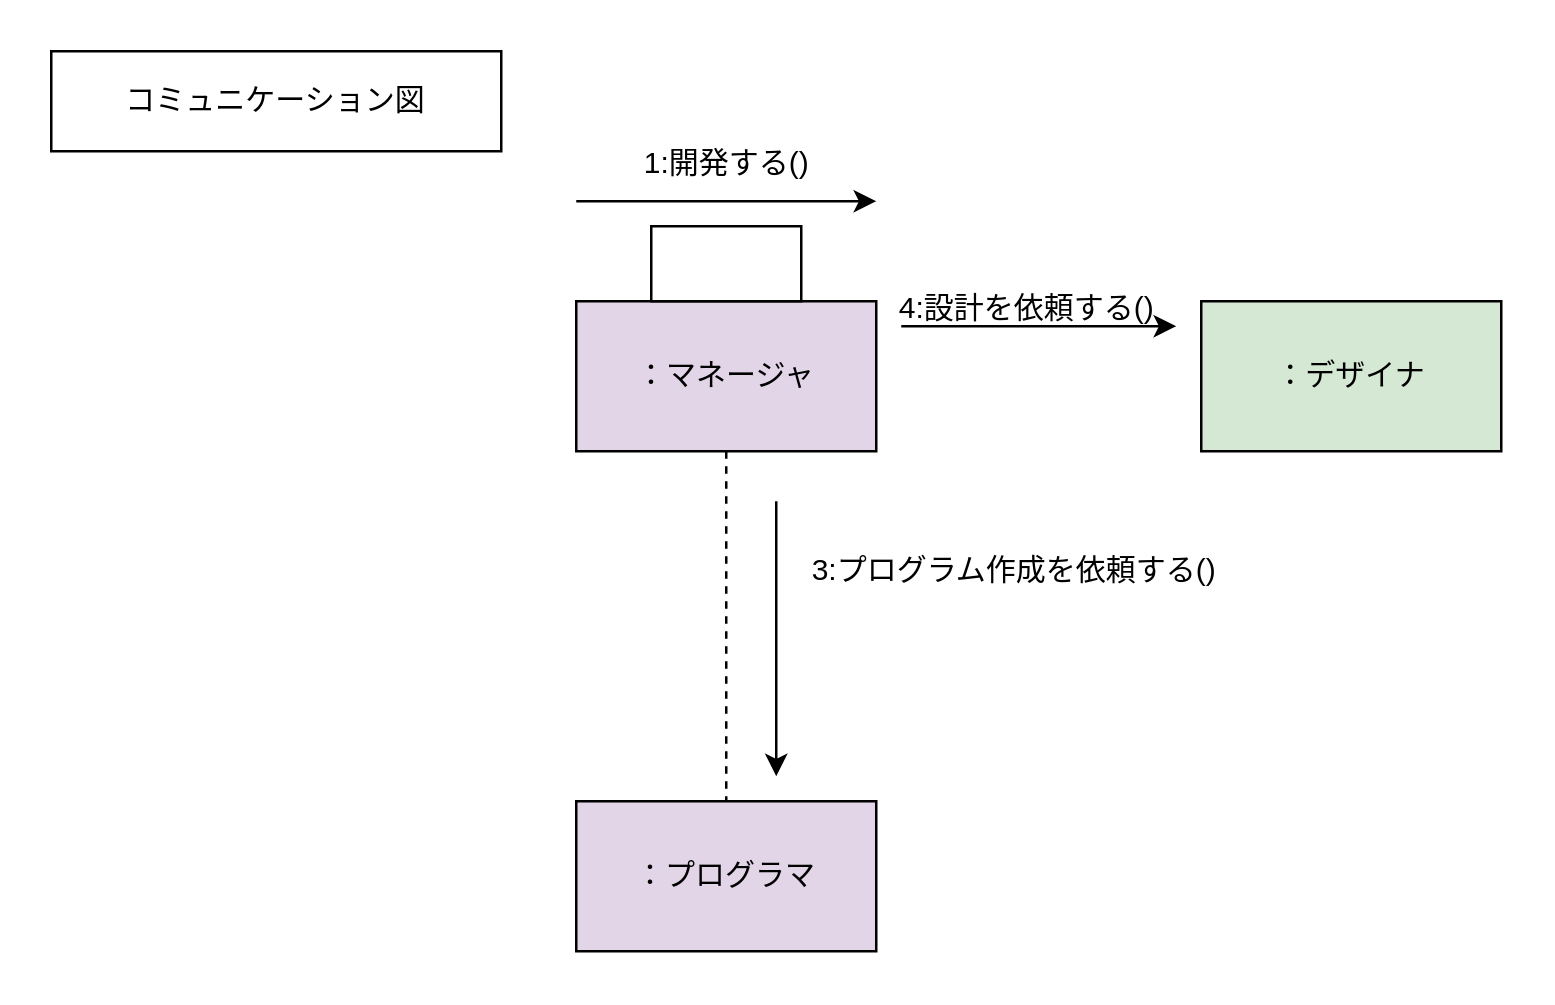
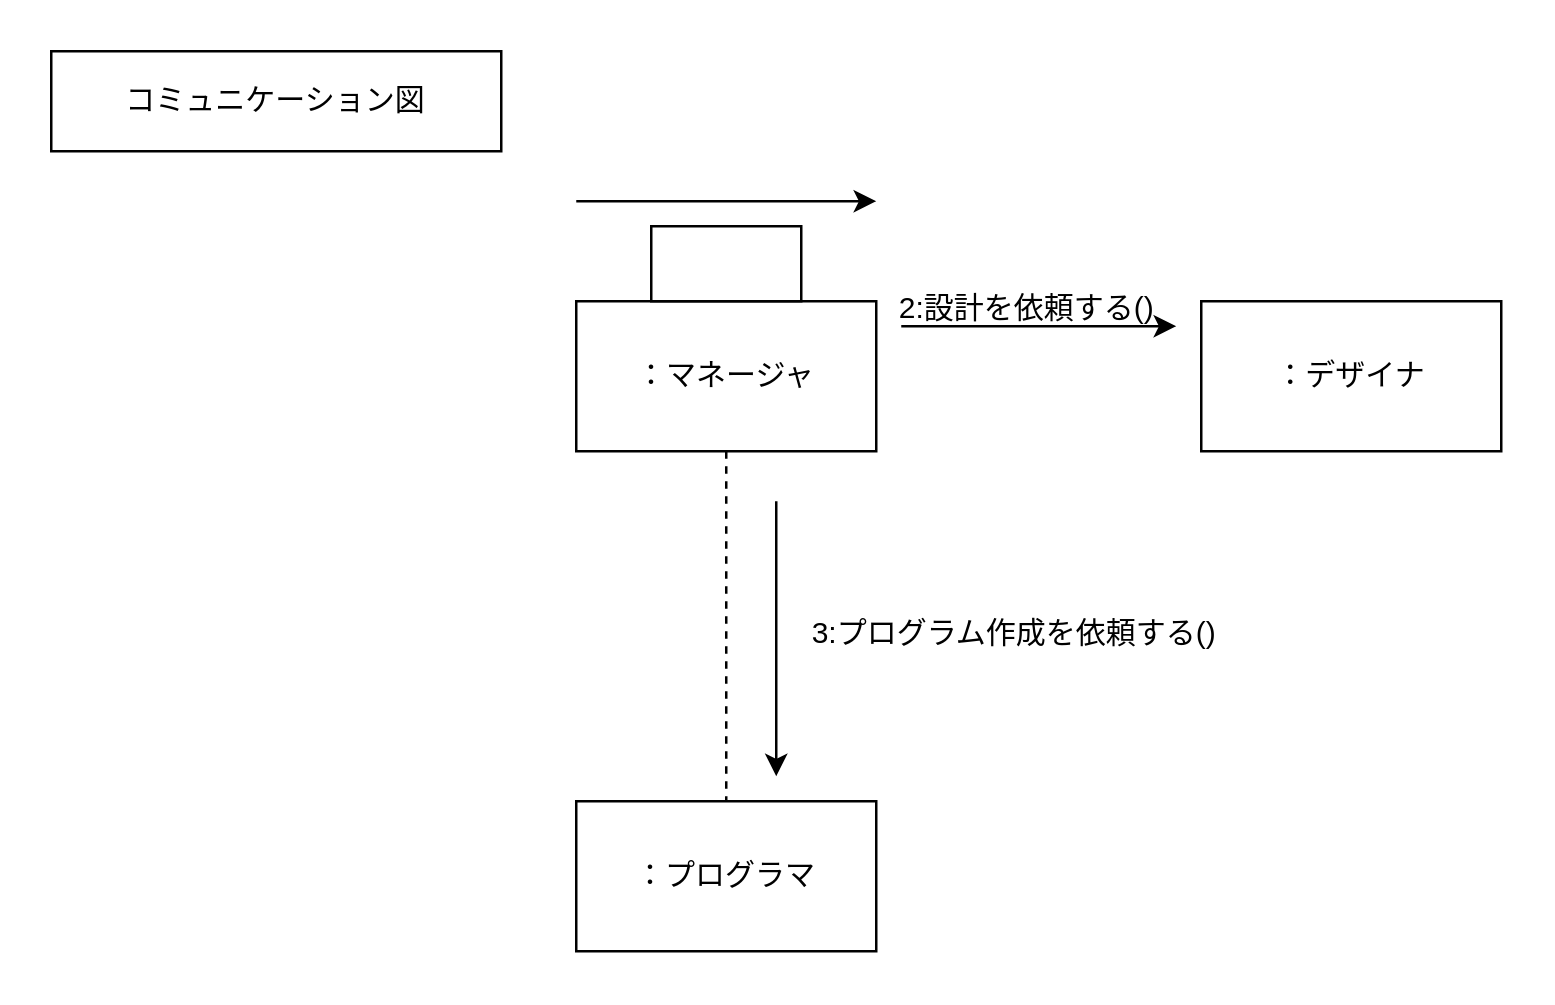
node "1:開発する()": removed
node "4:設計を依頼する()": label "4:設計を依頼する()" -> "2:設計を依頼する()"
node "：マネージャ": fillcolor #e1d5e7 -> #ffffff
node "：デザイナ": fillcolor #d5e8d4 -> #ffffff
node "3:プログラム作成を依頼する()": moved (1014, 571) -> (1014, 634)
node "：プログラマ": fillcolor #e1d5e7 -> #ffffff
